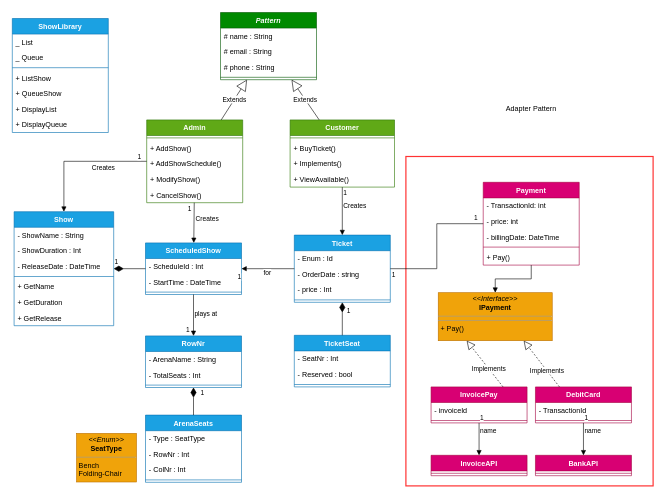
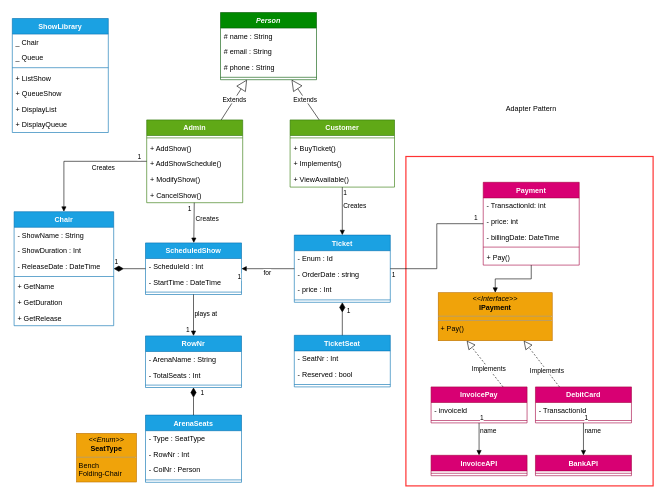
node "Pattern": label "Pattern" -> "Person"
node "_ List": label "_ List" -> "_ Chair"
node "Show": label "Show" -> "Chair"
node "- ColNr : Int": label "- ColNr : Int" -> "- ColNr : Person"
